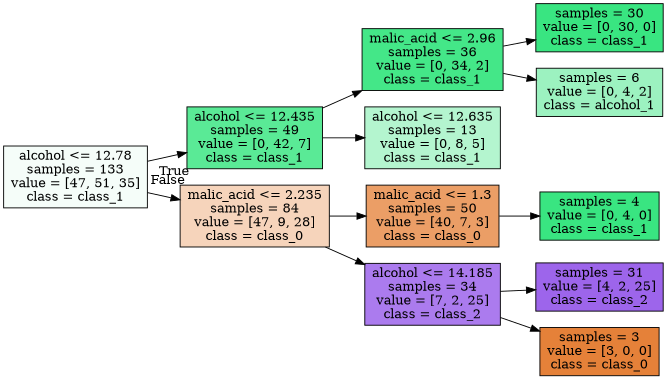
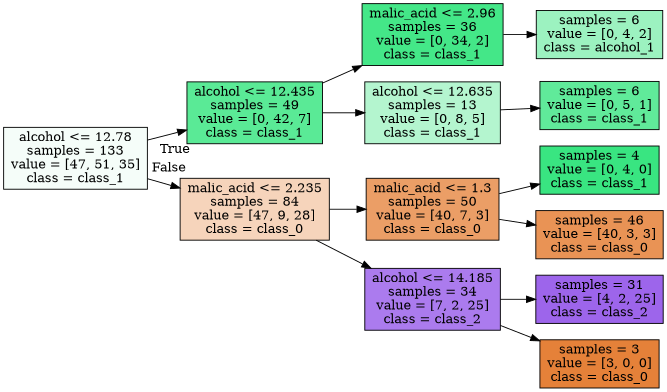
node "samples = 30 value = [0, 30, 0] class = class_1": removed
node "samples = 6 value = [0, 5, 1] class = class_1": added
node "samples = 46 value = [40, 3, 3] class = class_0": added
